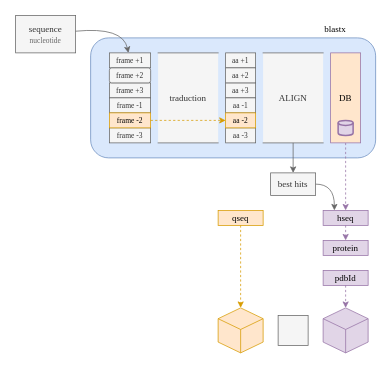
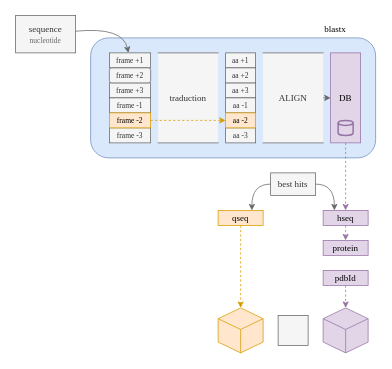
node "DB": fillcolor #ffe6cc -> #e1d5e7
edge "ALIGN" -> "best hits": now "ALIGN" -> "DB"
edge "best hits" -> "qseq": added
